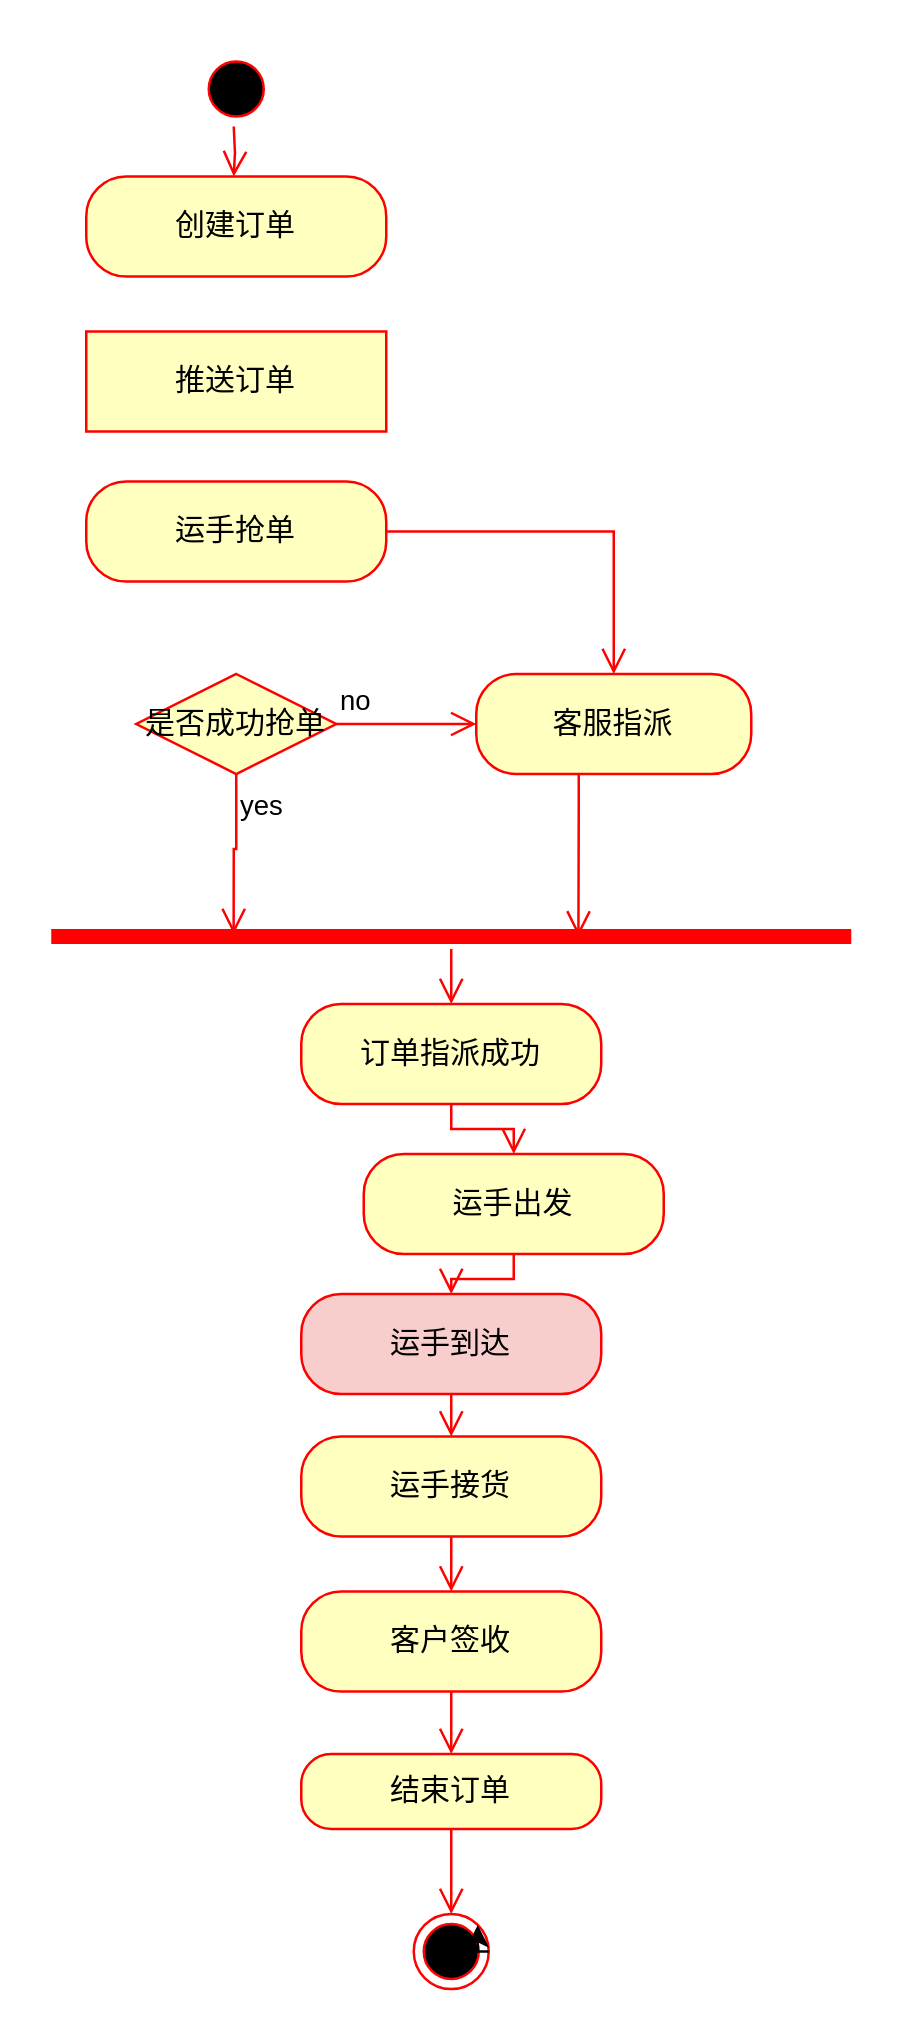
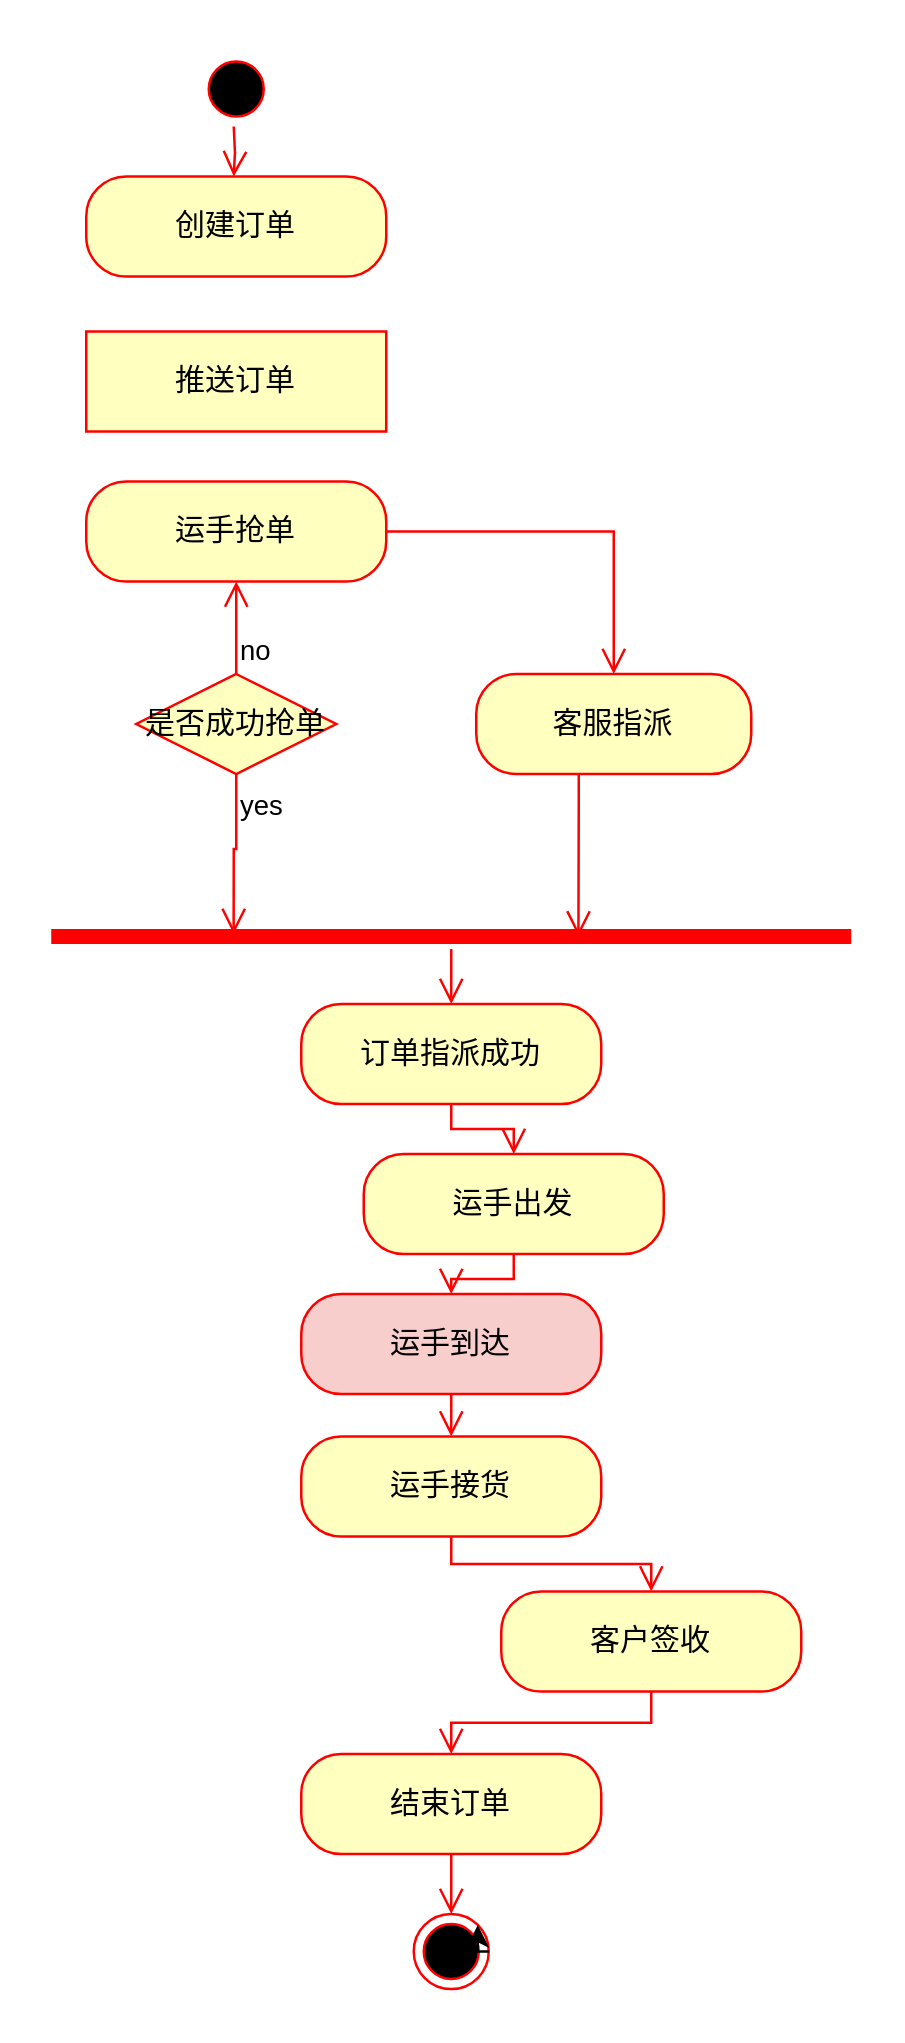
edge "是否成功抢单" -> "客服指派": now "是否成功抢单" -> "运手抢单"
node "客户签收": moved (451, 1641) -> (651, 1641)
node "结束订单": size 300x75 -> 300x100
